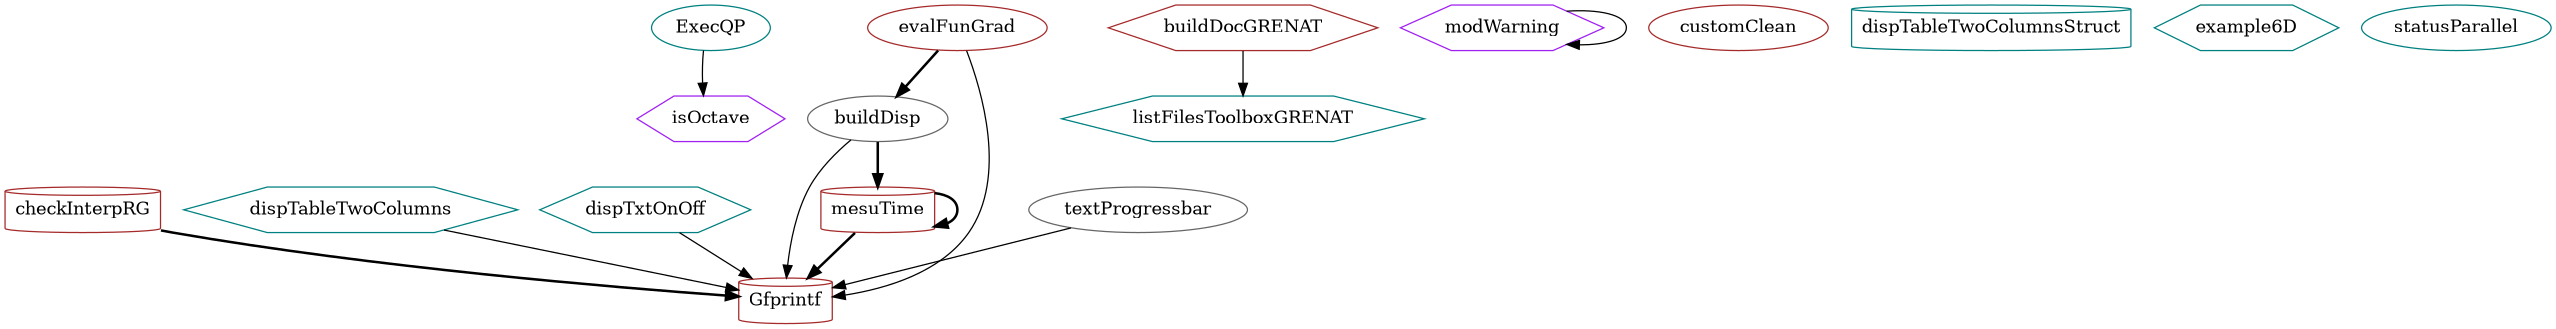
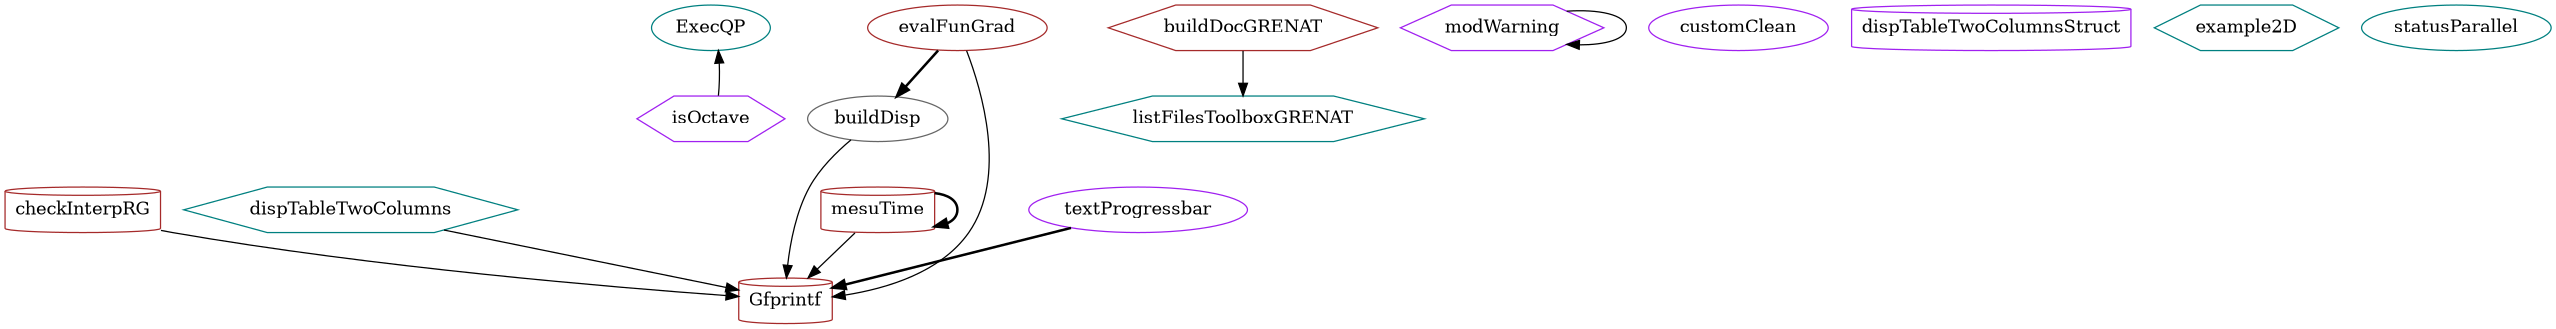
node "customClean": color brown -> purple
node "dispTableTwoColumnsStruct": color teal -> purple
node "example6D": label "example6D" -> "example2D"
edge "ExecQP" -> "isOctave": reversed
edge "buildDisp" -> "mesuTime": removed
node "dispTxtOnOff": removed
node "textProgressbar": color gray40 -> purple
edge "mesuTime" -> "Gfprintf": style bold -> solid
edge "textProgressbar" -> "Gfprintf": style solid -> bold
edge "checkInterpRG" -> "Gfprintf": style bold -> solid
